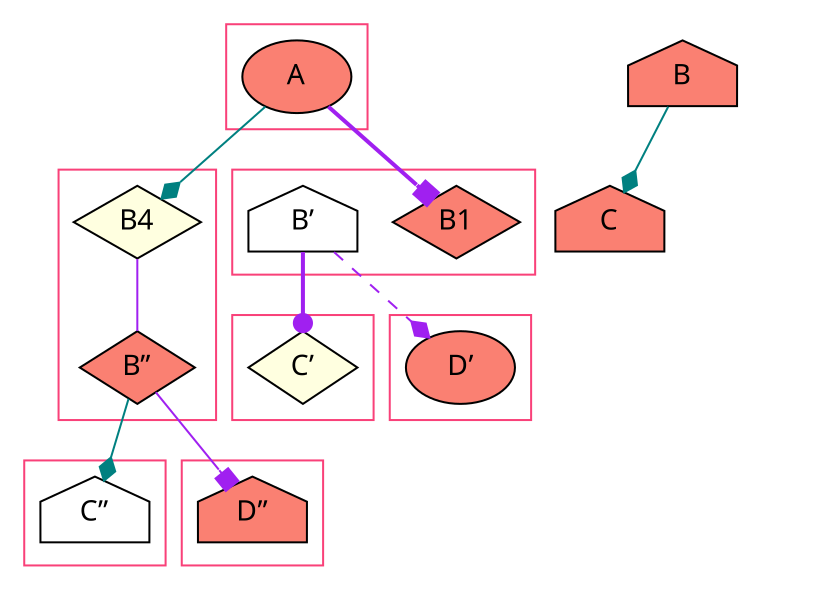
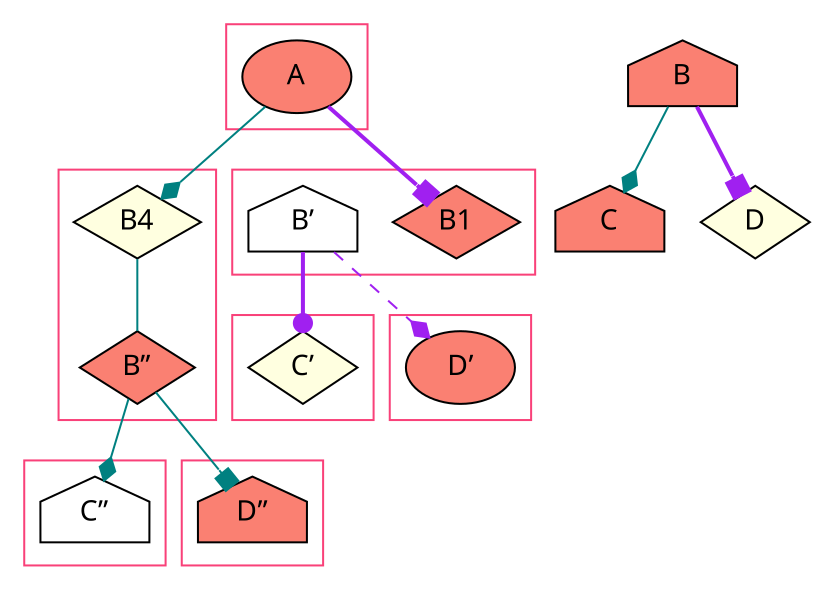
node "D": added
edge "B4" -- "B”": color purple -> teal
edge "B”" -> "D”": color purple -> teal
